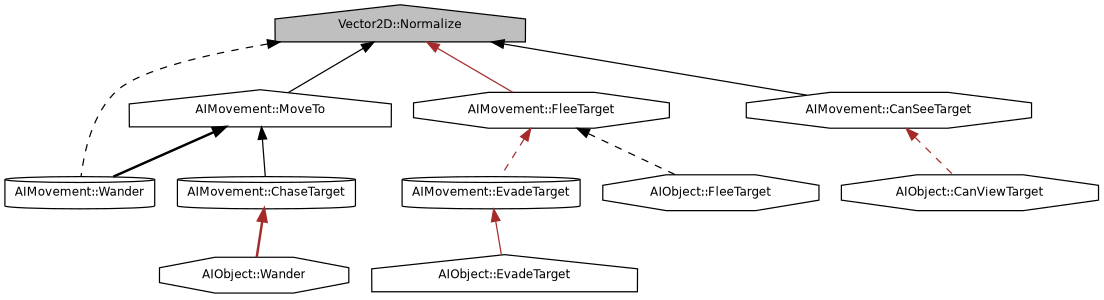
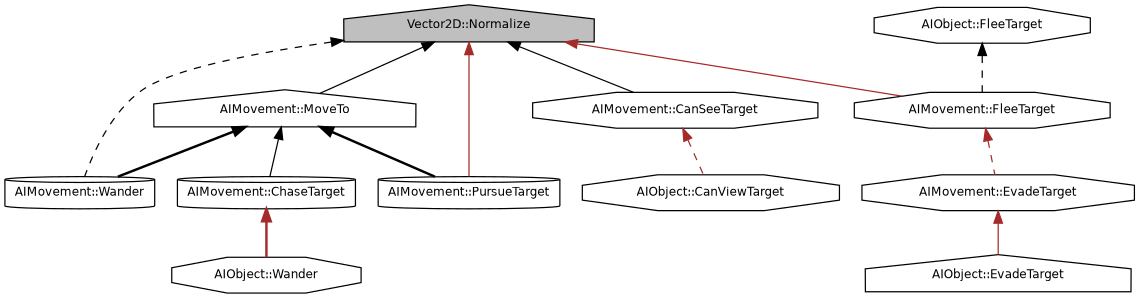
edge "AIObject::FleeTarget" -> "AIMovement::FleeTarget": reversed
node "AIMovement::PursueTarget": added
node "AIMovement::EvadeTarget": shape cylinder -> octagon
